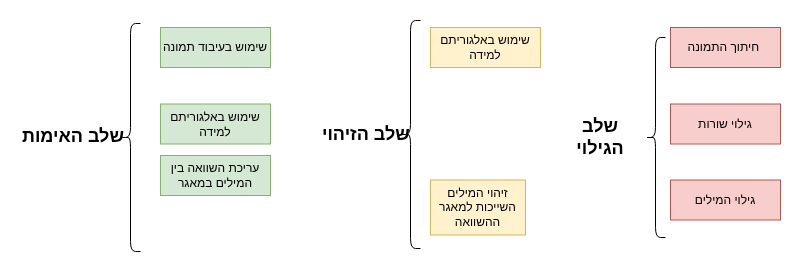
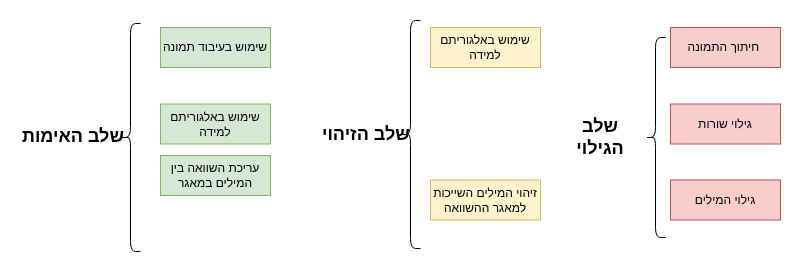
node "זיהוי המילים השייכות למאגר ההשוואה": size 95x55 -> 110x40
